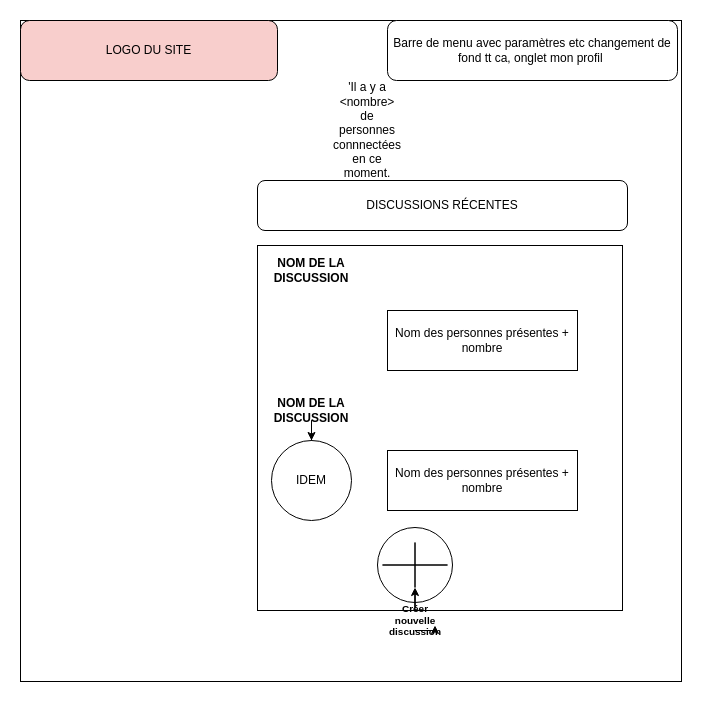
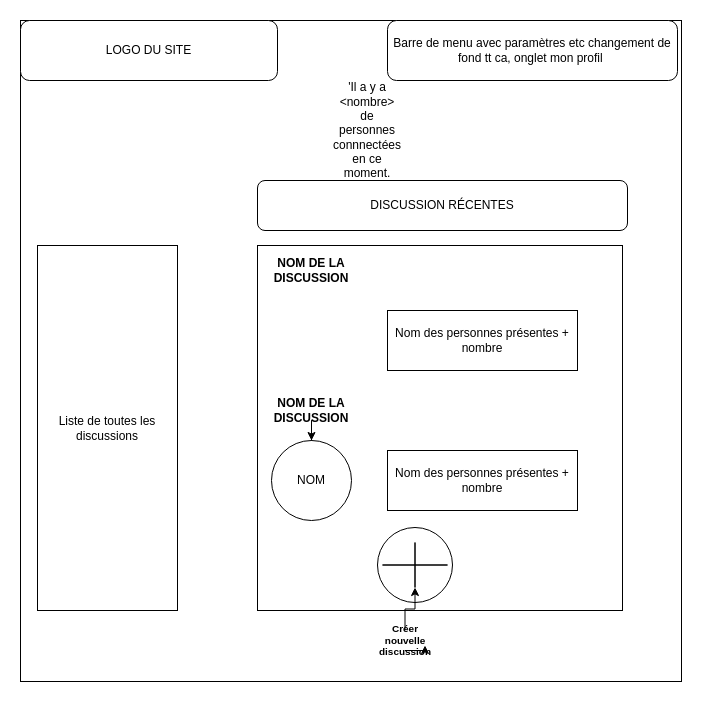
node "LOGO DU SITE": fillcolor #f8cecc -> #ffffff
node "DISCUSSIONS RÉCENTES": label "DISCUSSIONS RÉCENTES" -> "DISCUSSION RÉCENTES"
node "Liste de toutes les discussions": added
node "IDEM": label "IDEM" -> "NOM"
node "Créer nouvelle discussion": moved (415, 621) -> (405, 641)
